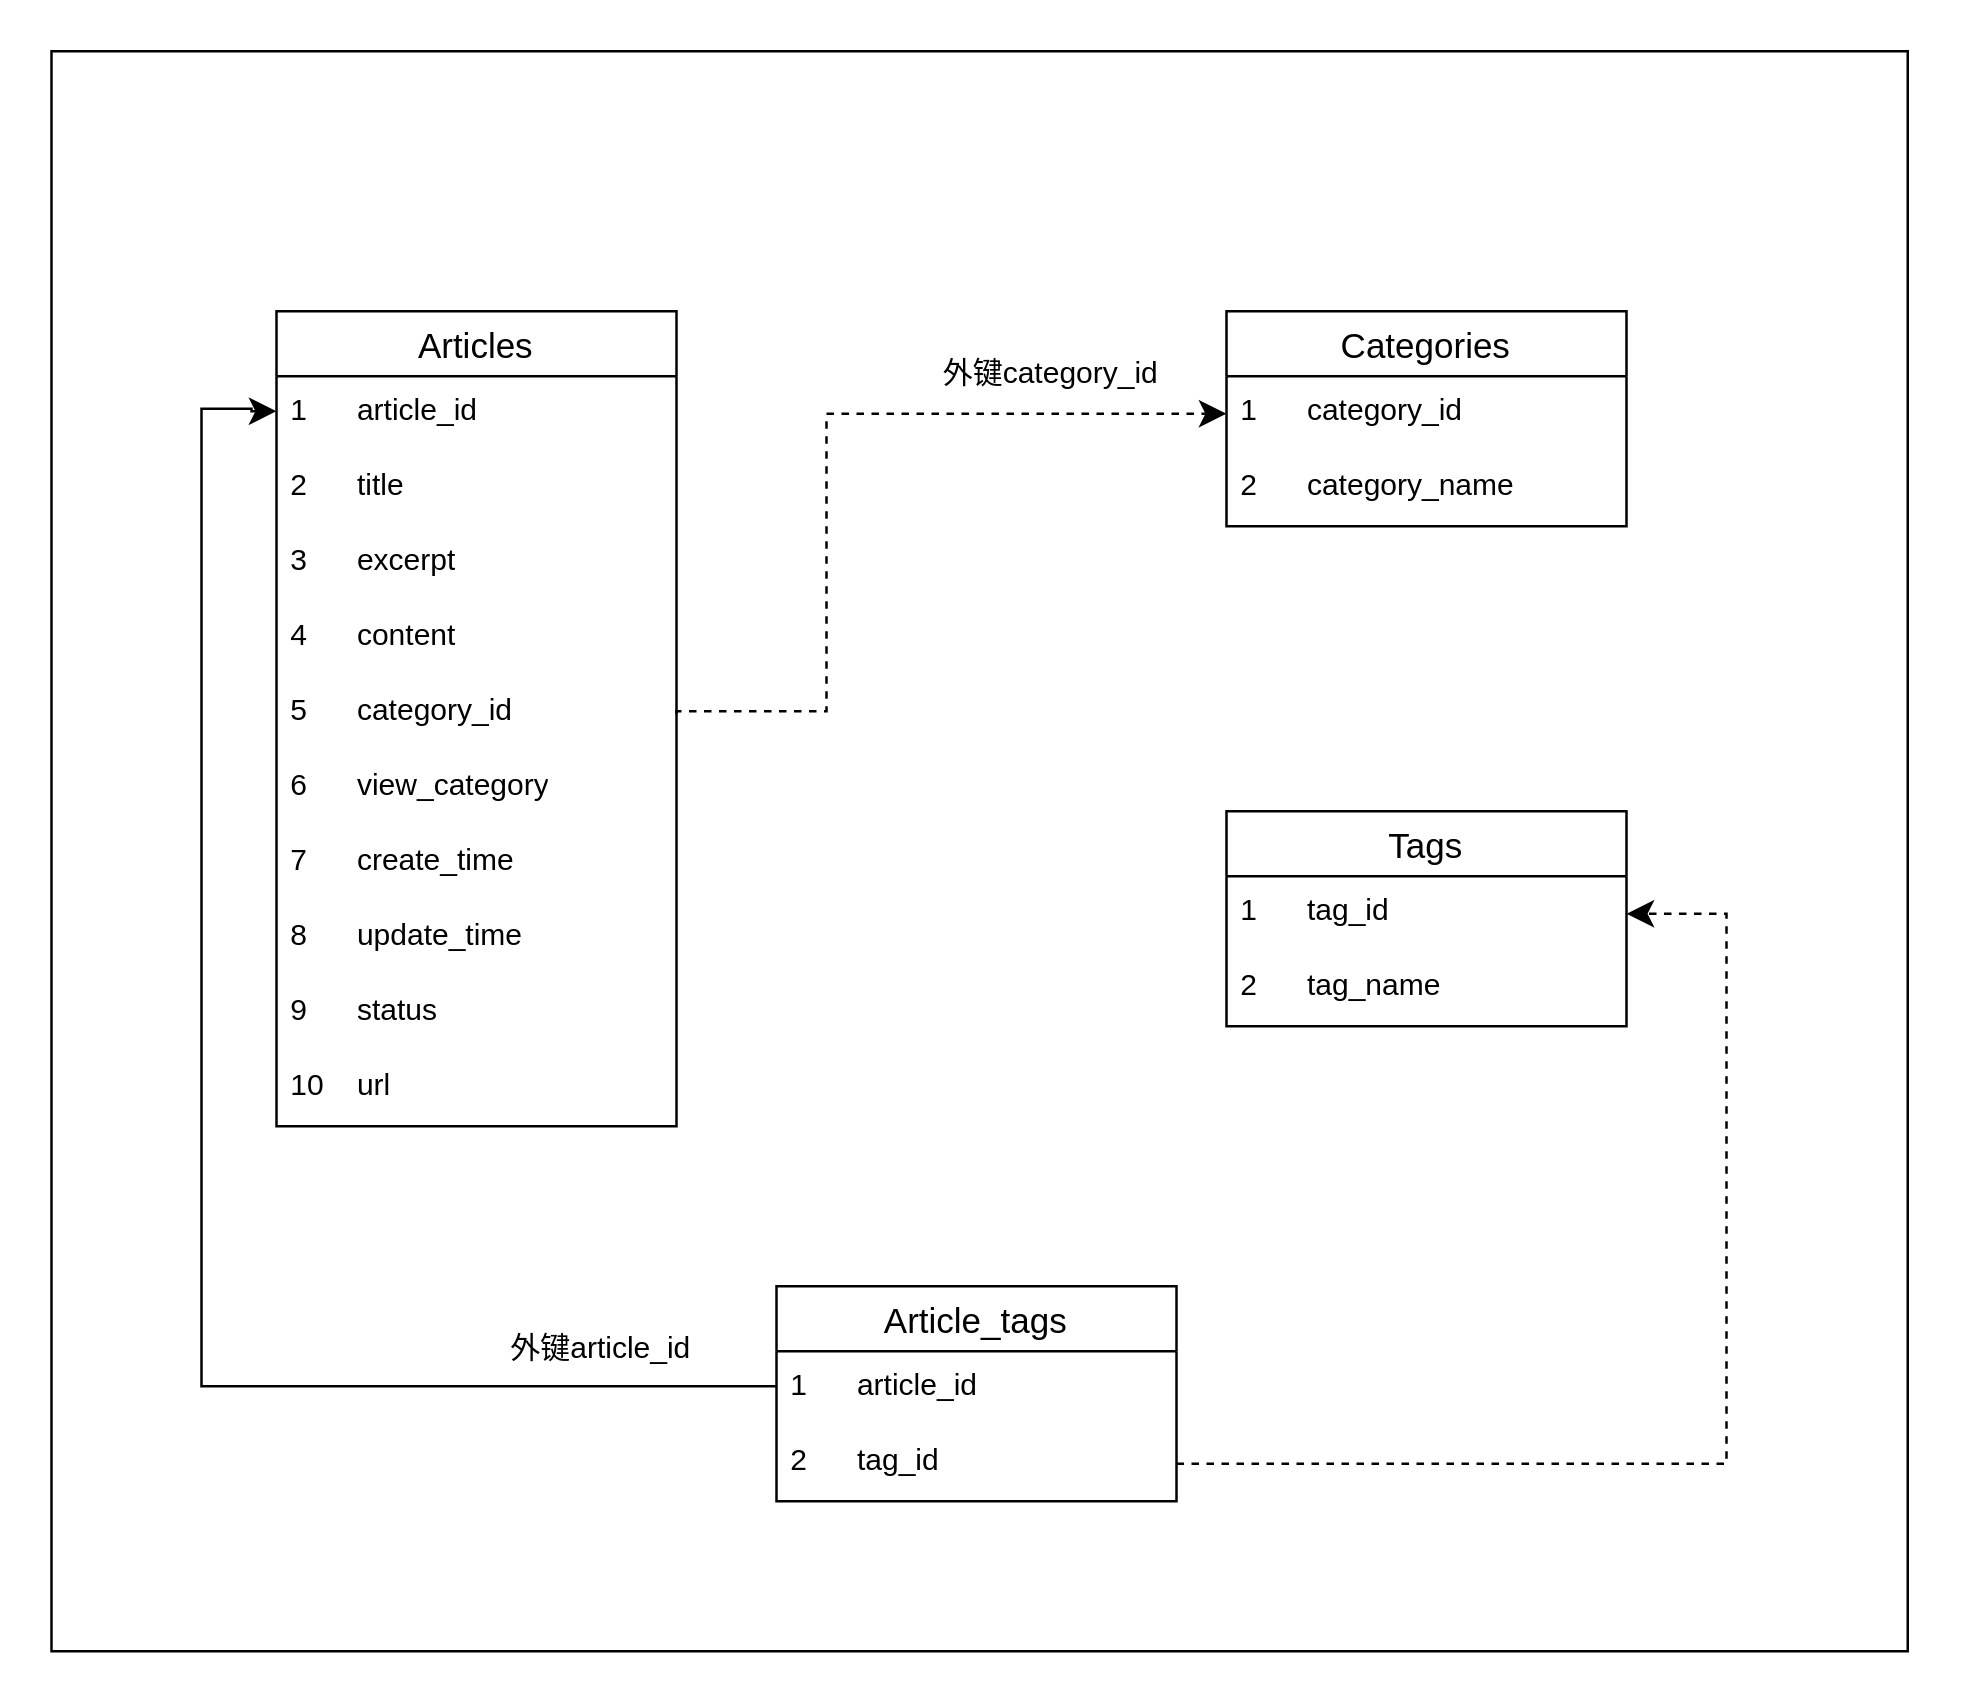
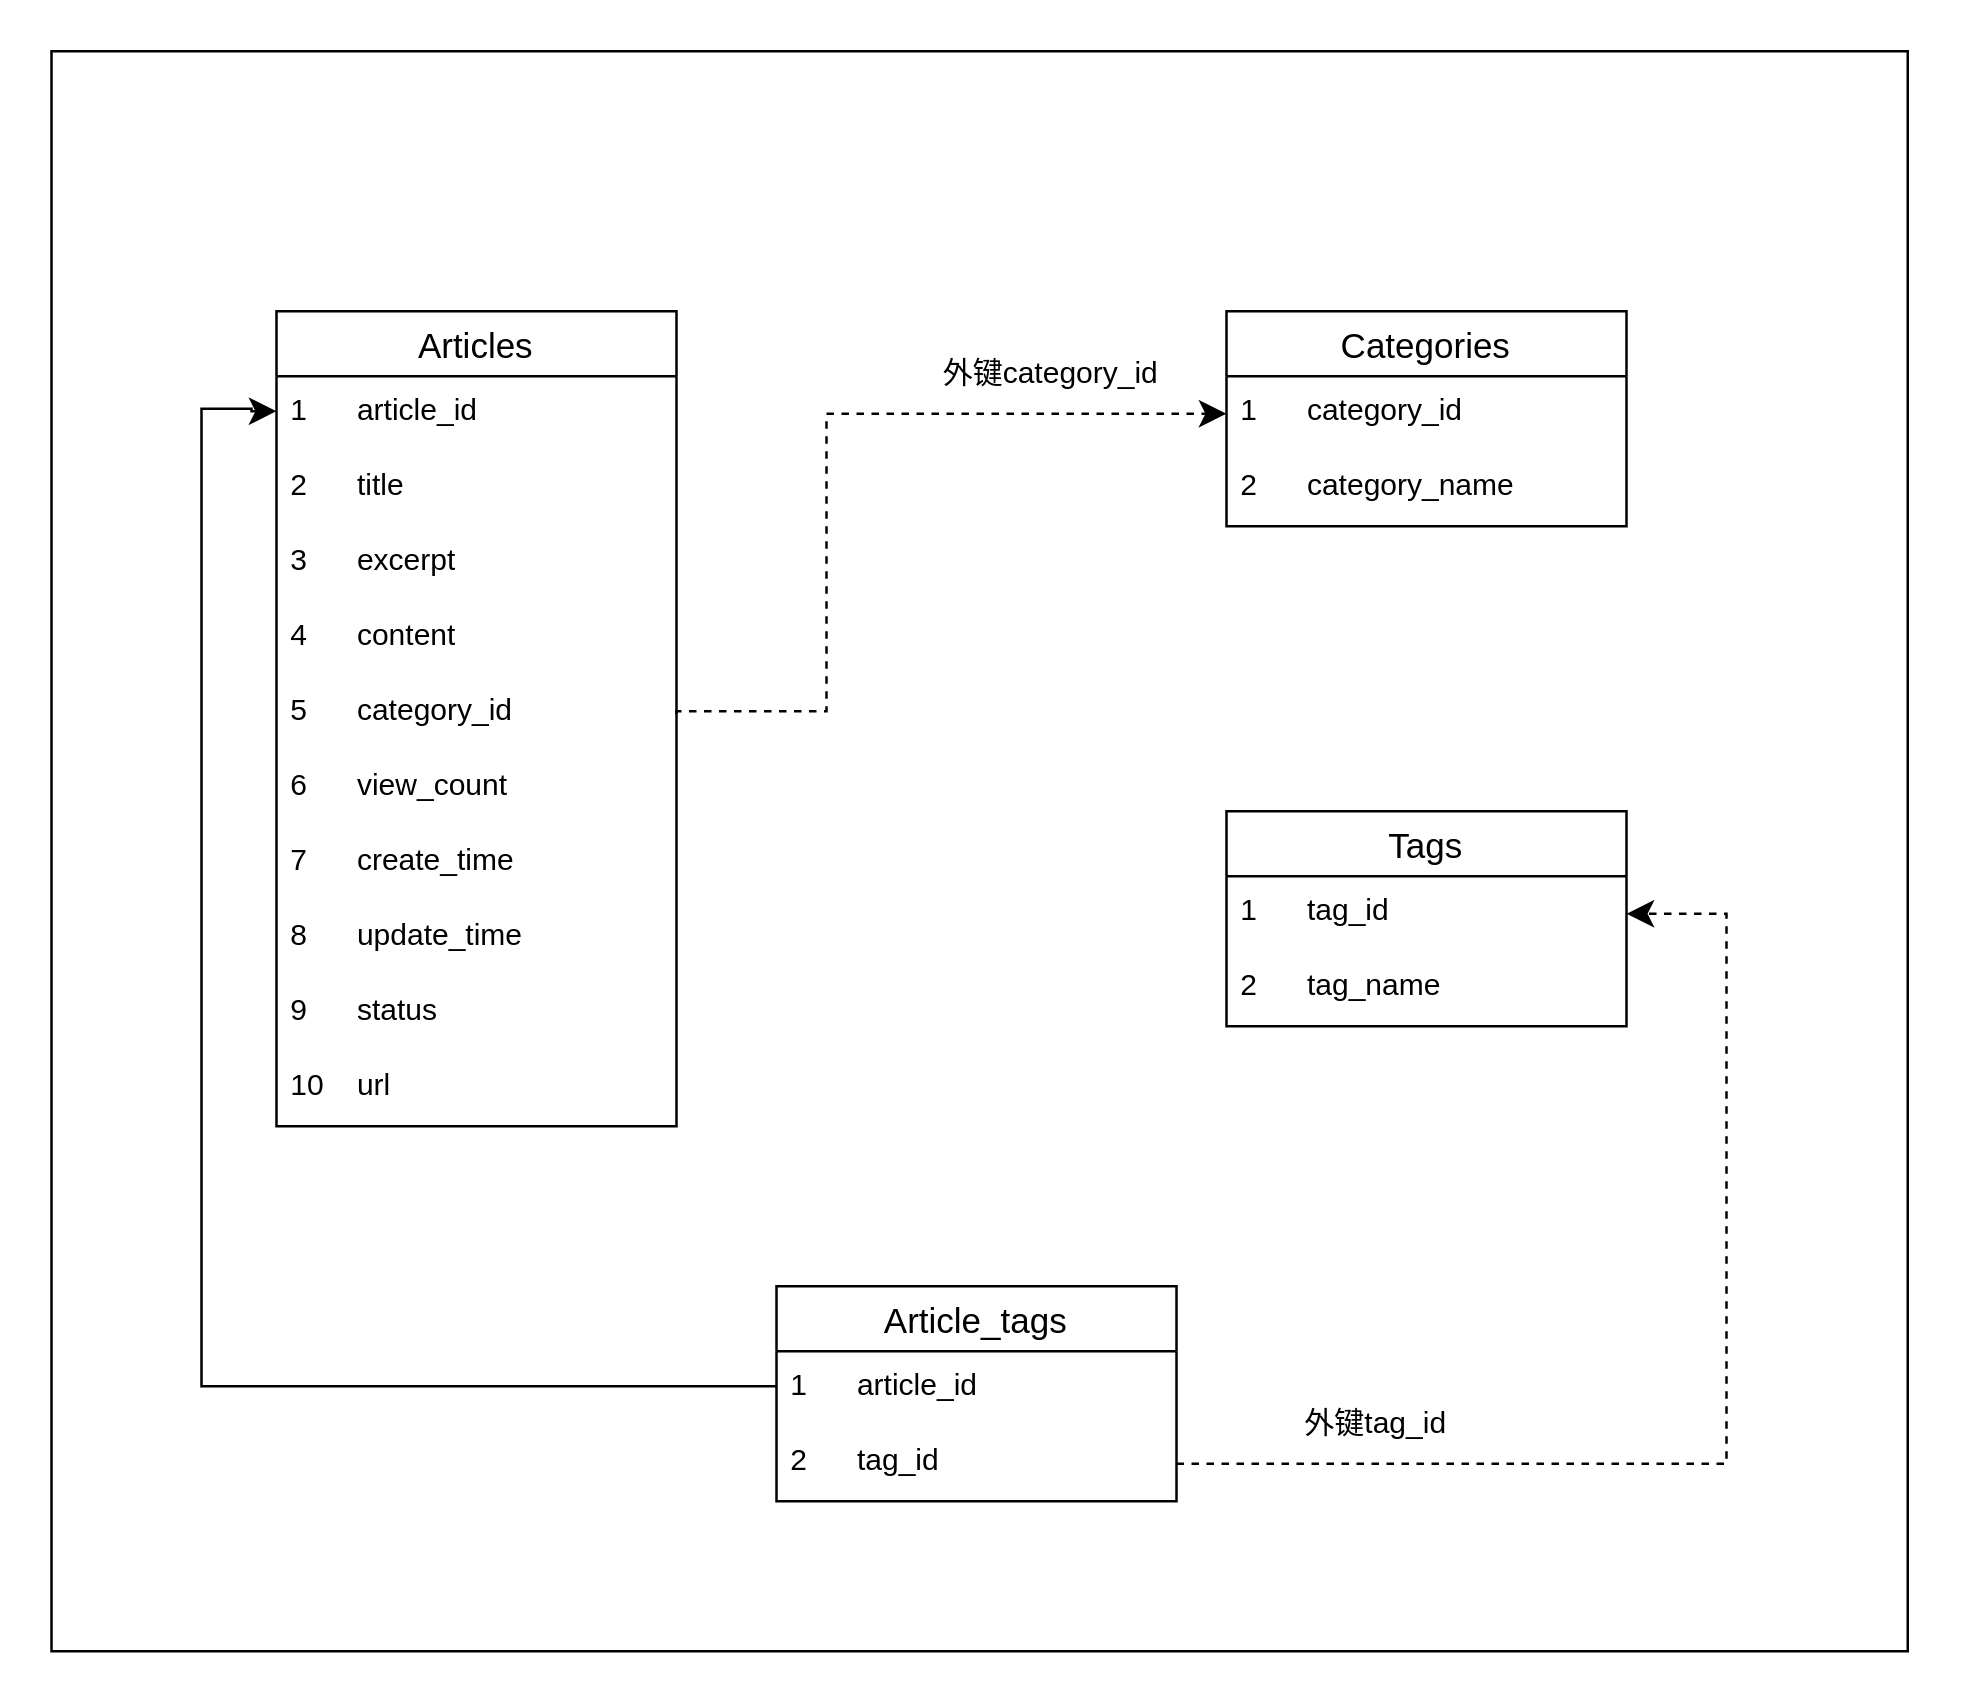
node "6 view_category": label "6 view_category" -> "6 view_count"
node "外键article_id": removed
node "外键tag_id": added
